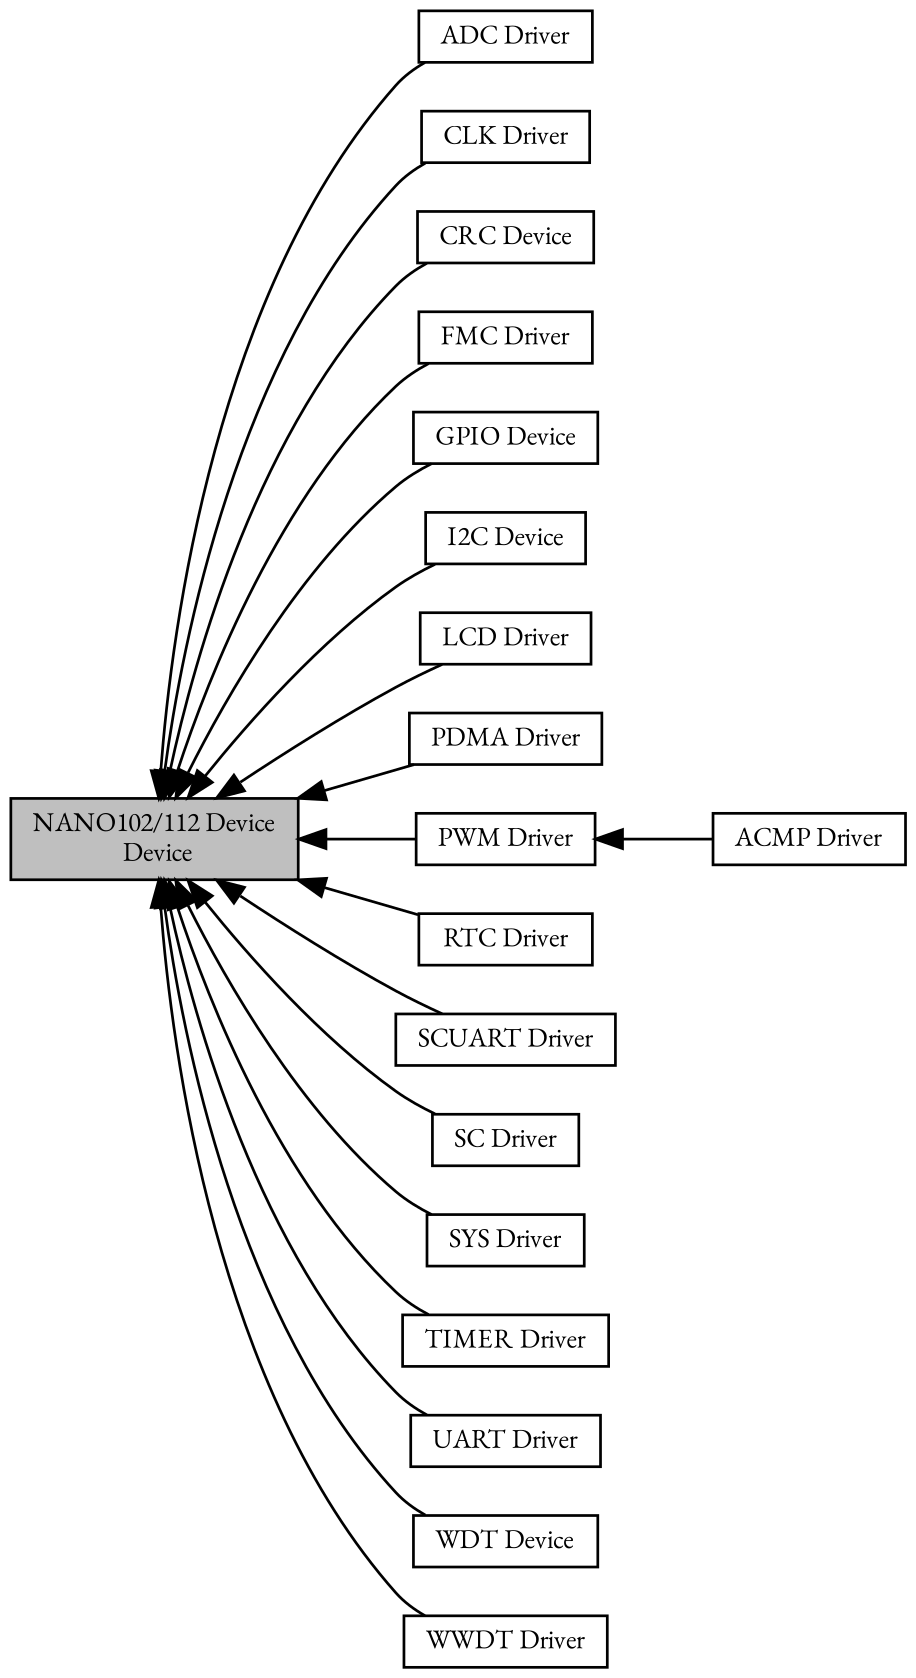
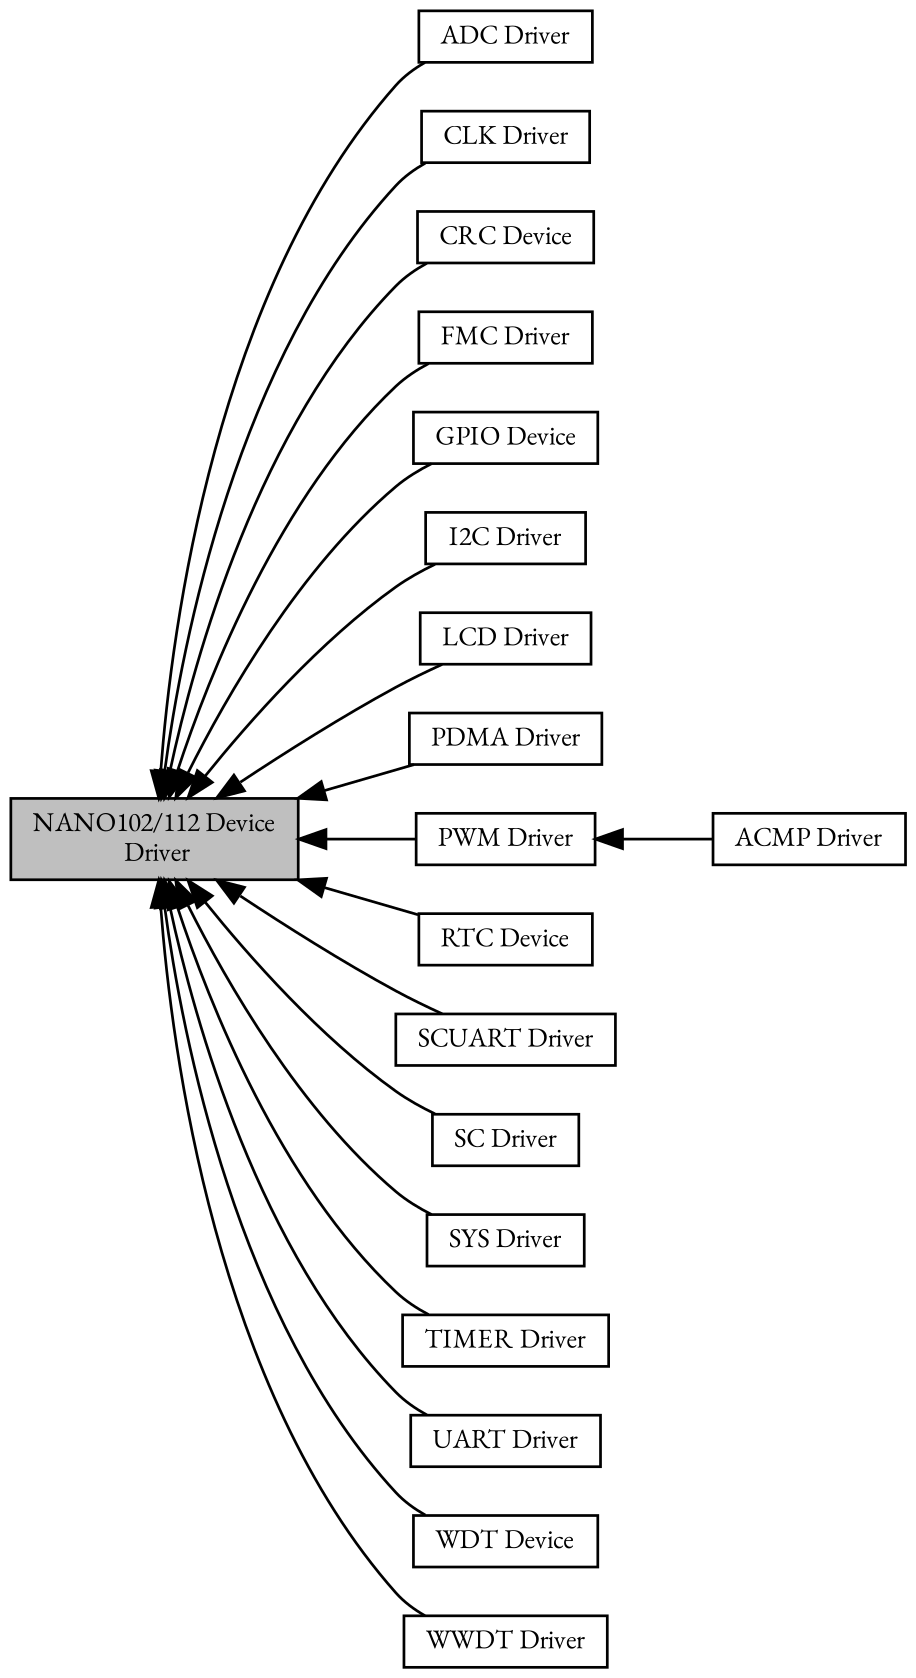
node "I2C Device": label "I2C Device" -> "I2C Driver"
node "NANO102/112 Device Device": label "NANO102/112 Device Device" -> "NANO102/112 Device Driver"
node "RTC Driver": label "RTC Driver" -> "RTC Device"
